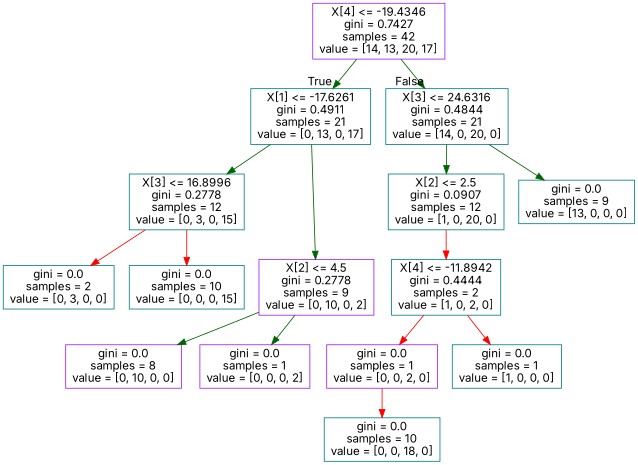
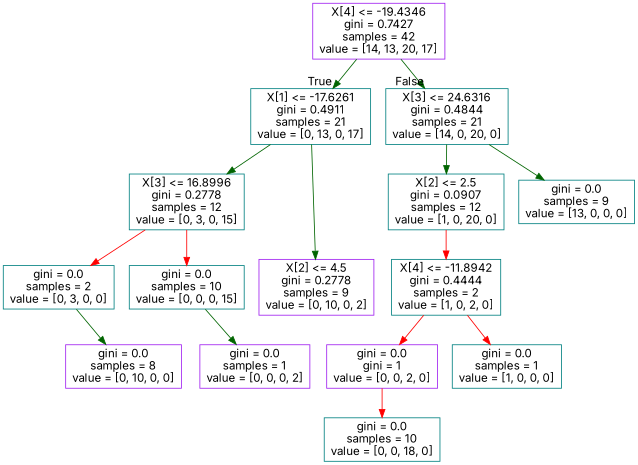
edge "X[2] <= 4.5 gini = 0.2778 samples = 9 value = [0, 10, 0, 2]" -> "gini = 0.0 samples = 8 value = [0, 10, 0, 0]": now "gini = 0.0 samples = 2 value = [0, 3, 0, 0]" -> "gini = 0.0 samples = 8 value = [0, 10, 0, 0]"
edge "X[2] <= 4.5 gini = 0.2778 samples = 9 value = [0, 10, 0, 2]" -> "gini = 0.0 samples = 1 value = [0, 0, 0, 2]": now "gini = 0.0 samples = 10 value = [0, 0, 0, 15]" -> "gini = 0.0 samples = 1 value = [0, 0, 0, 2]"
node "gini = 0.0 samples = 1 value = [0, 0, 2, 0]": label "gini = 0.0 samples = 1 value = [0, 0, 2, 0]" -> "gini = 0.0 gini = 1 value = [0, 0, 2, 0]"
